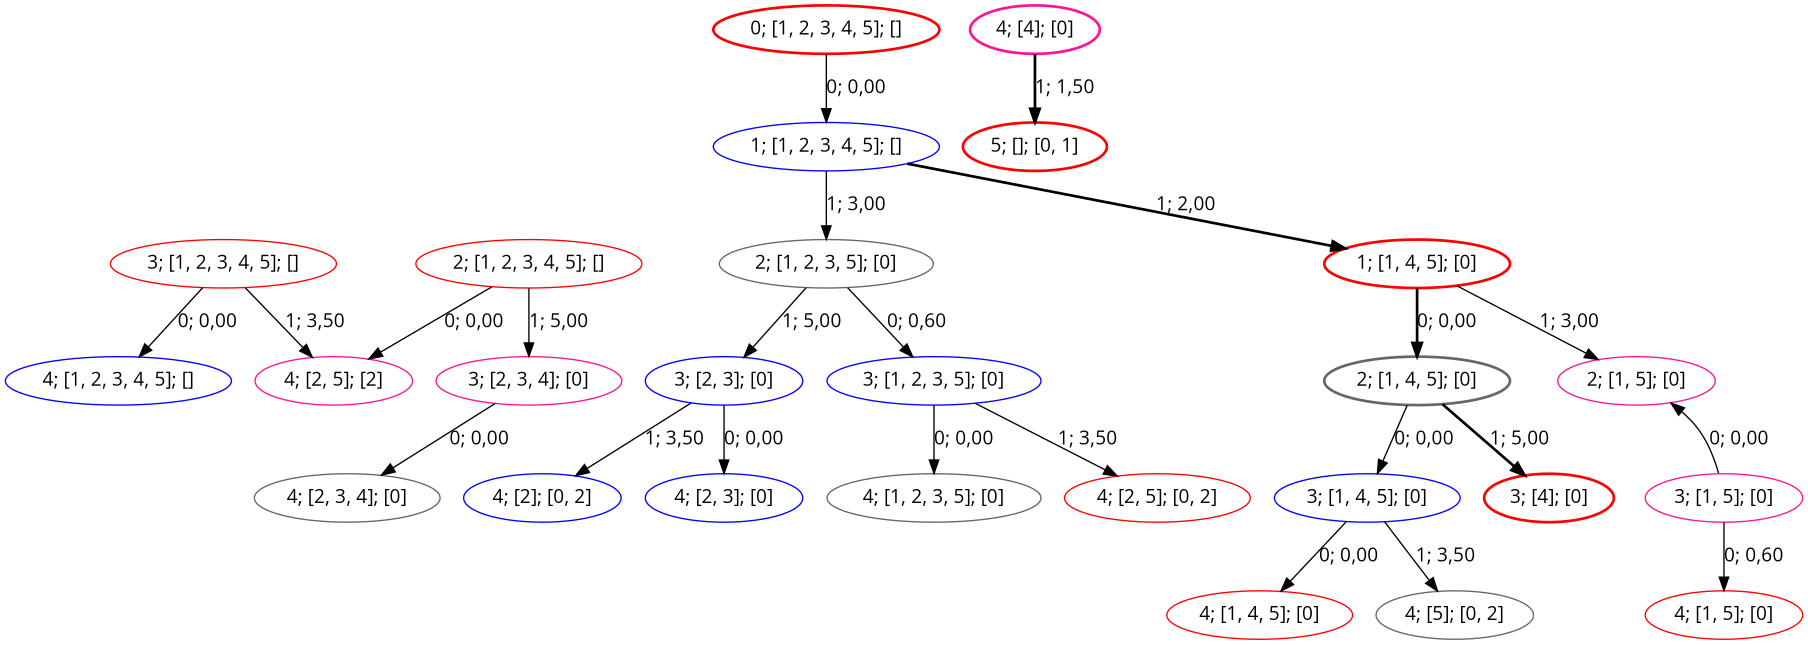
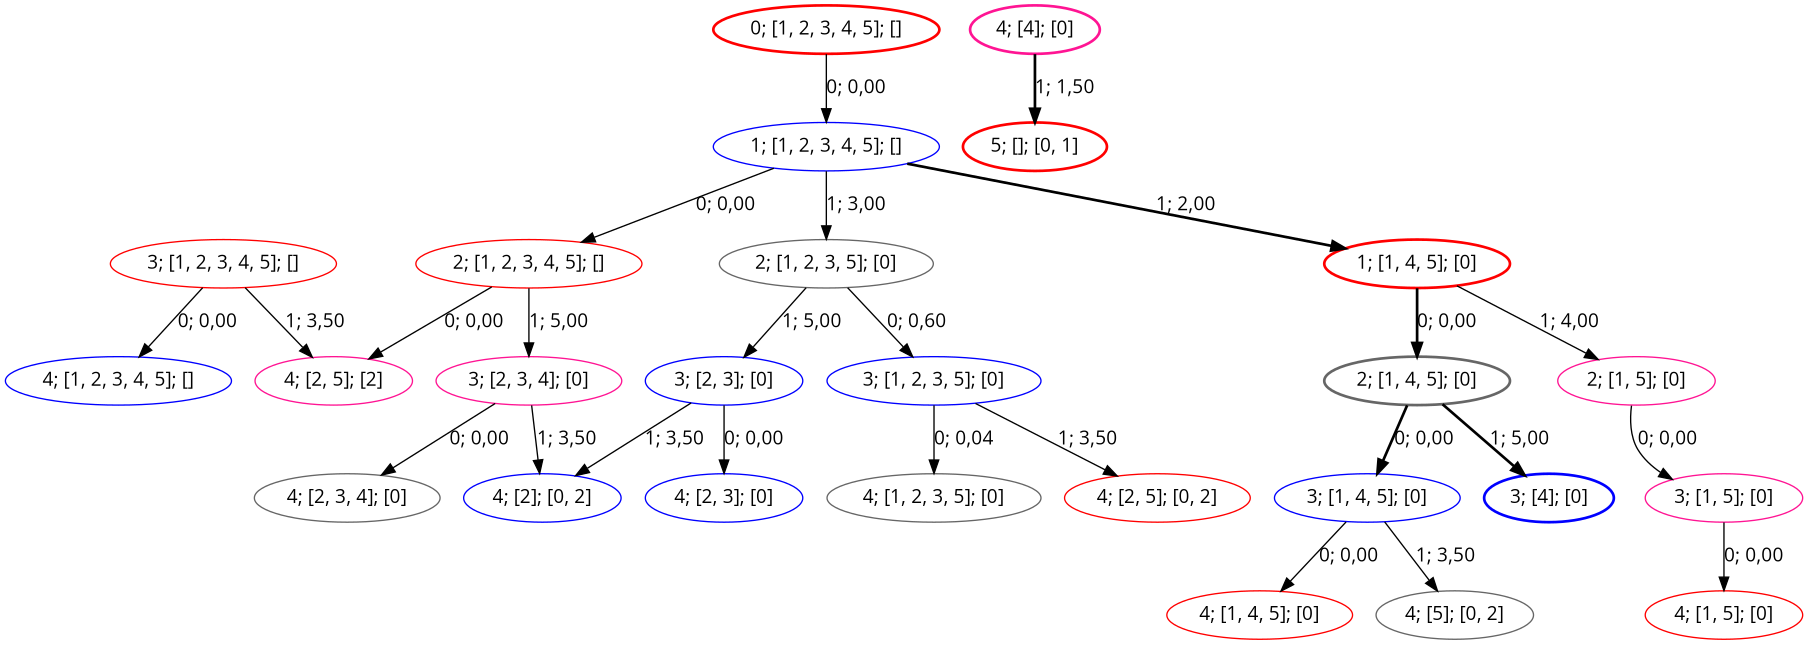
edge "1; [1, 2, 3, 4, 5]; []" -> "2; [1, 2, 3, 4, 5]; []": added, label "0; 0,00"
edge "1; [1, 4, 5]; [0]" -> "2; [1, 5]; [0]": label "1; 3,00" -> "1; 4,00"
edge "3; [2, 3, 4]; [0]" -> "4; [2]; [0, 2]": added, label "1; 3,50"
edge "2; [1, 4, 5]; [0]" -> "3; [1, 4, 5]; [0]": style solid -> bold
edge "3; [1, 2, 3, 5]; [0]" -> "4; [1, 2, 3, 5]; [0]": label "0; 0,00" -> "0; 0,04"
edge "3; [1, 5]; [0]" -> "2; [1, 5]; [0]": reversed
node "3; [4]; [0]": color red -> blue
edge "3; [1, 5]; [0]" -> "4; [1, 5]; [0]": label "0; 0,60" -> "0; 0,00"
